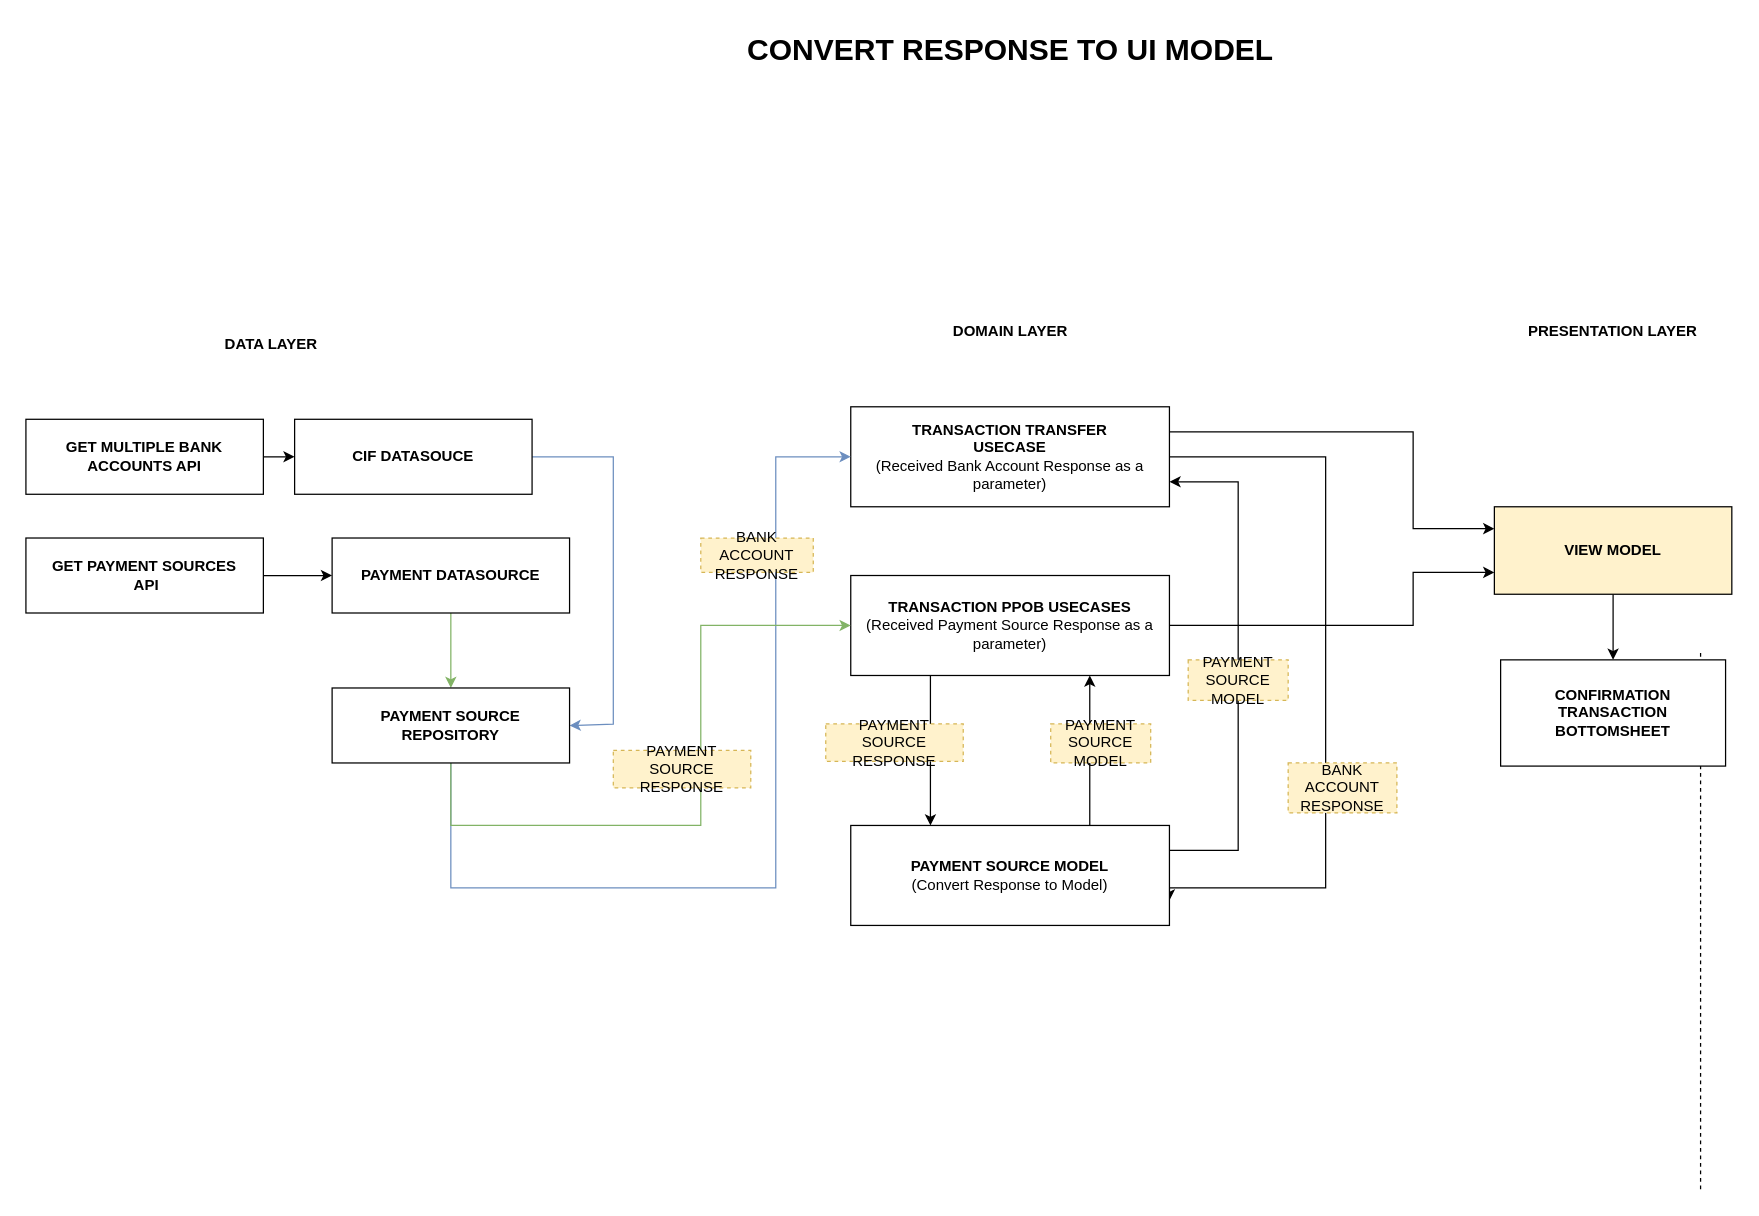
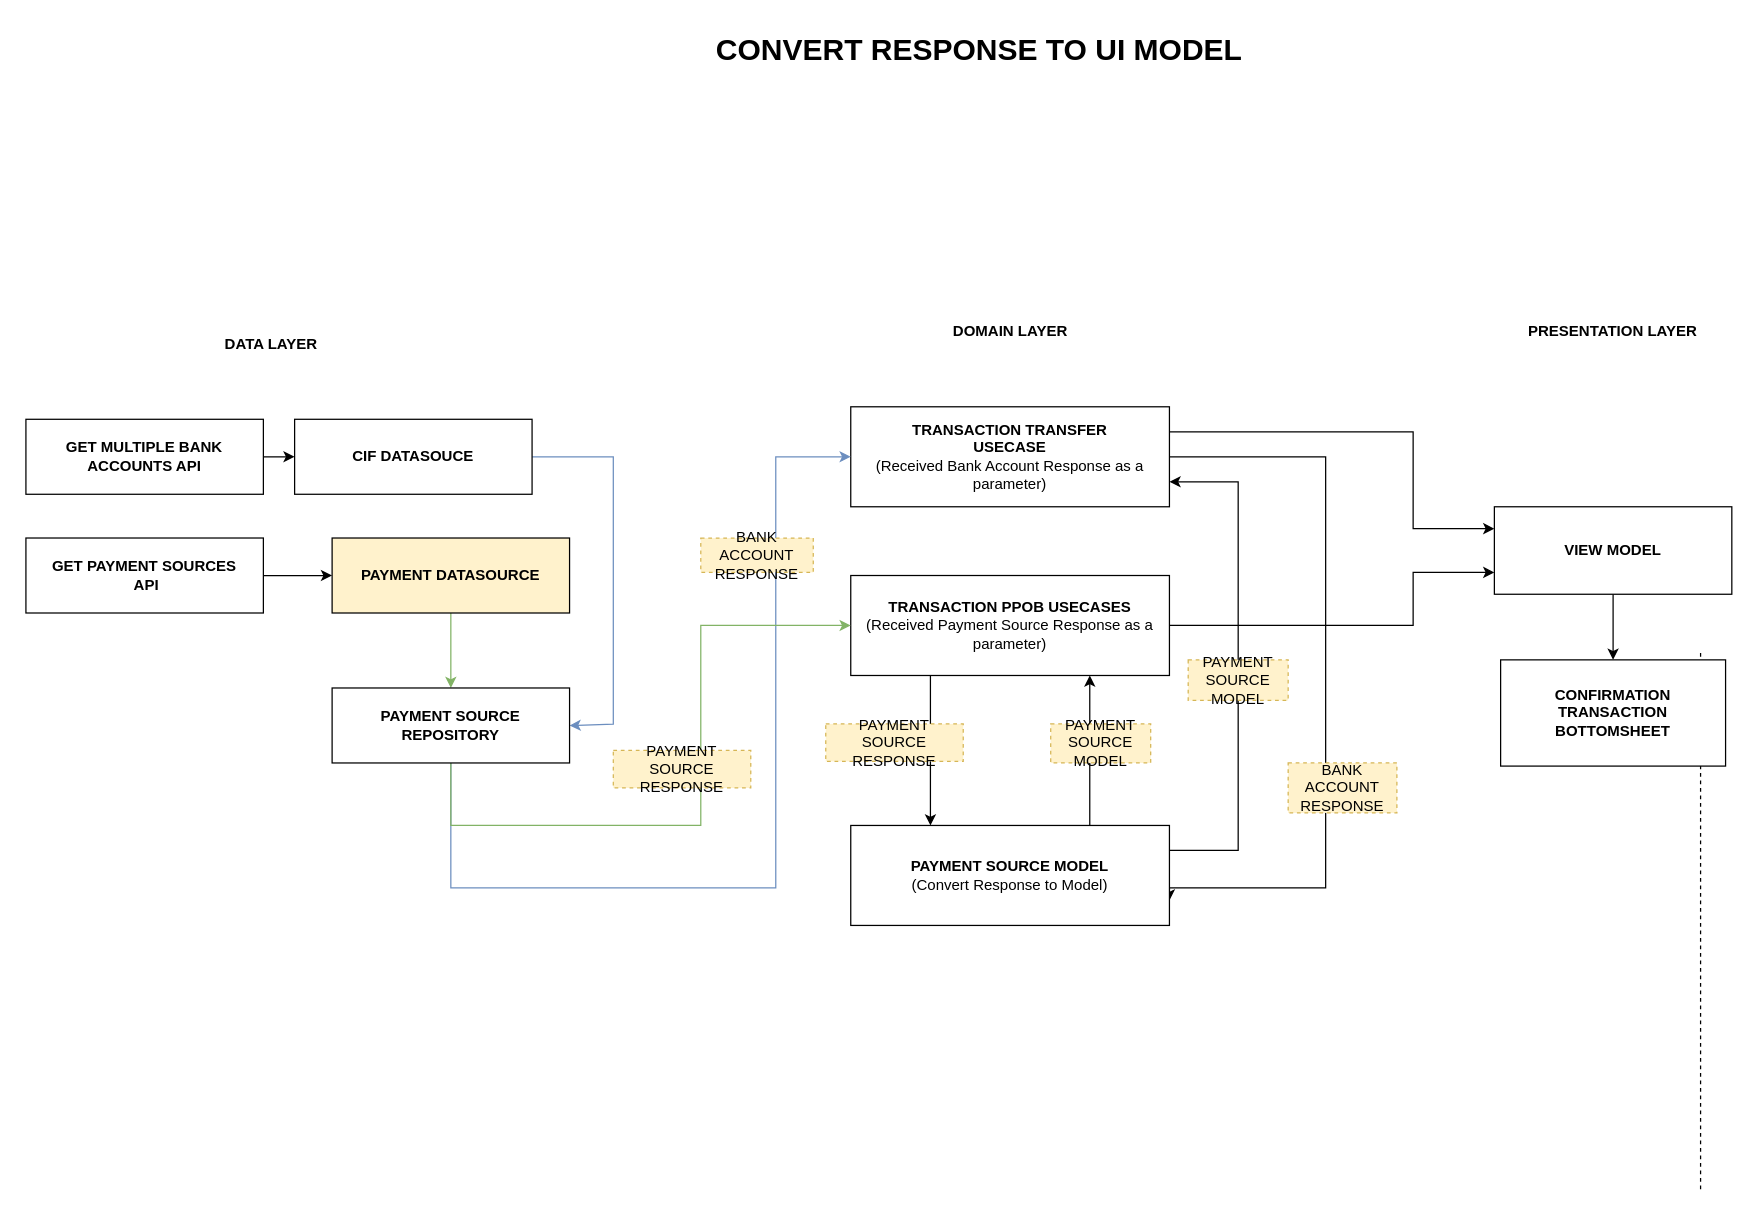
node "CONVERT RESPONSE TO UI MODEL": moved (1010, 57) -> (979, 57)
node "VIEW MODEL": fillcolor #fff2cc -> #ffffff
node "PAYMENT DATASOURCE": fillcolor #ffffff -> #fff2cc
